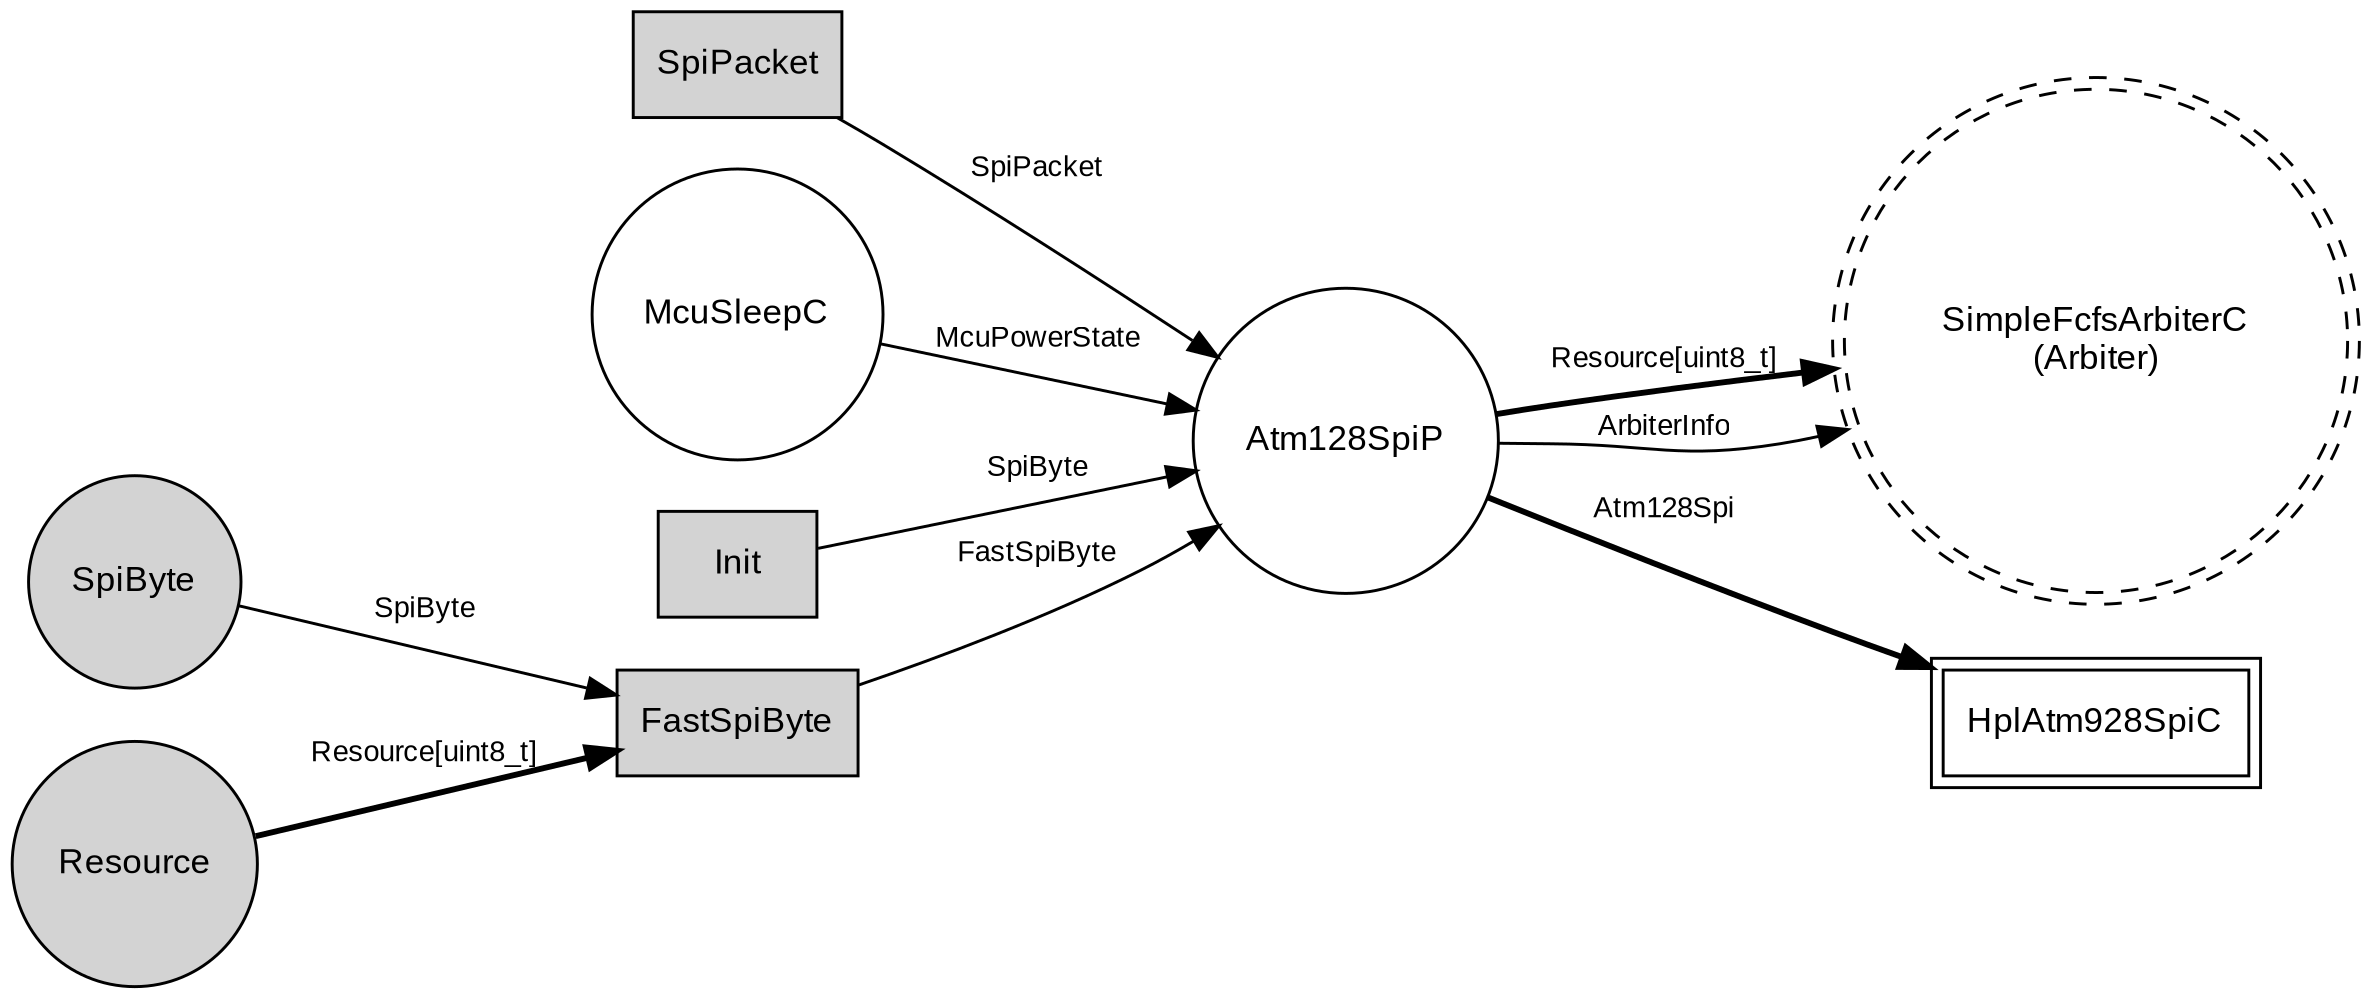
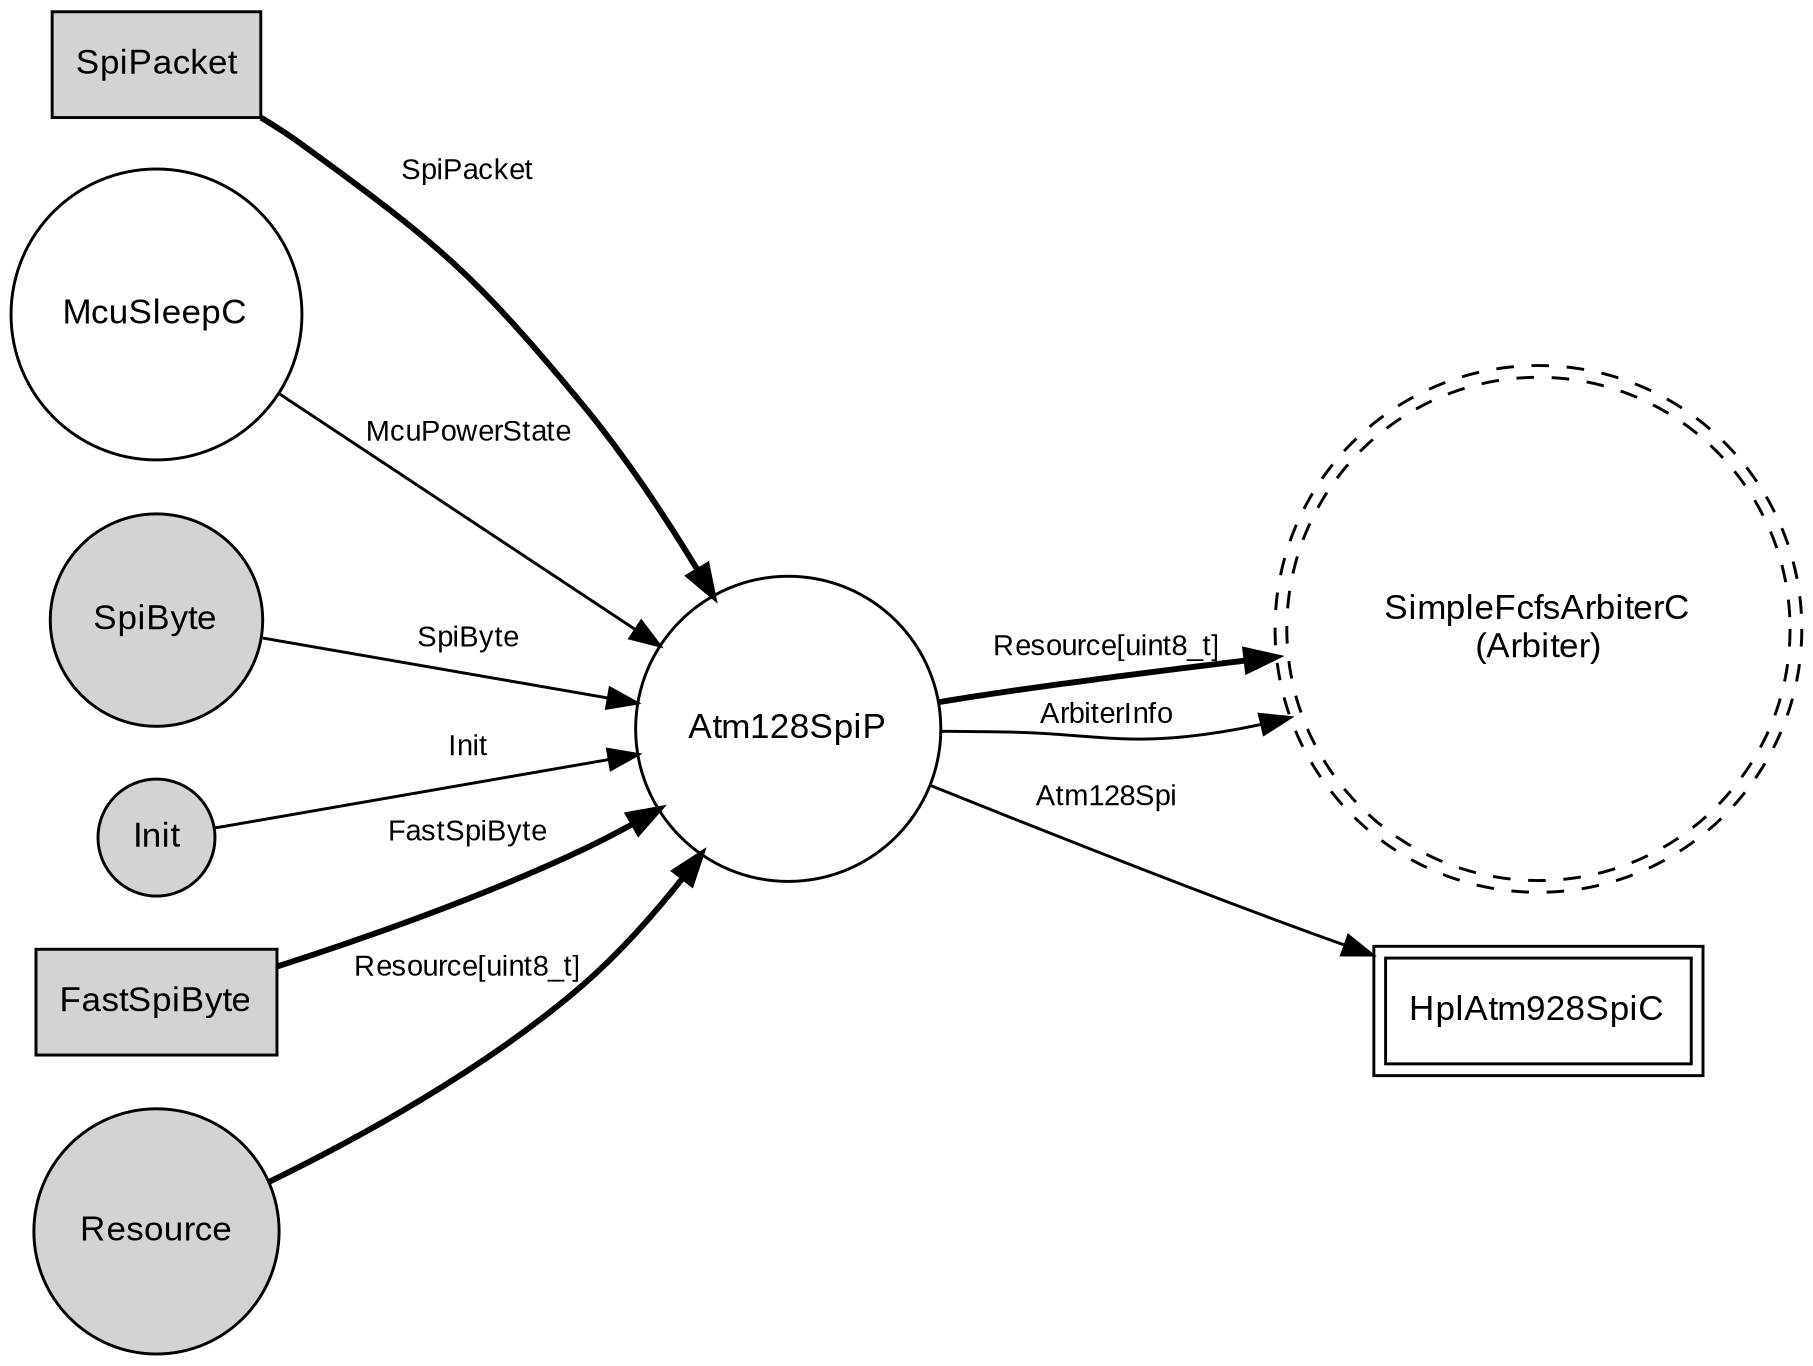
edge "SpiPacket" -> "Atm128SpiP": style solid -> bold
edge "Init" -> "Atm128SpiP": label "SpiByte" -> "Init"
node "Init": shape box -> circle
edge "Atm128SpiP" -> "HplAtm928SpiC": style bold -> solid
edge "FastSpiByte" -> "Atm128SpiP": style solid -> bold
edge "SpiByte" -> "FastSpiByte": now "SpiByte" -> "Atm128SpiP"
edge "Resource" -> "FastSpiByte": now "Resource" -> "Atm128SpiP"
